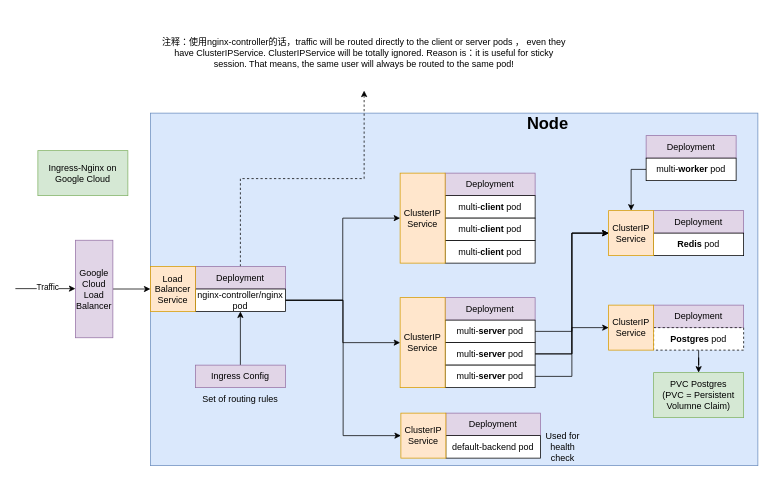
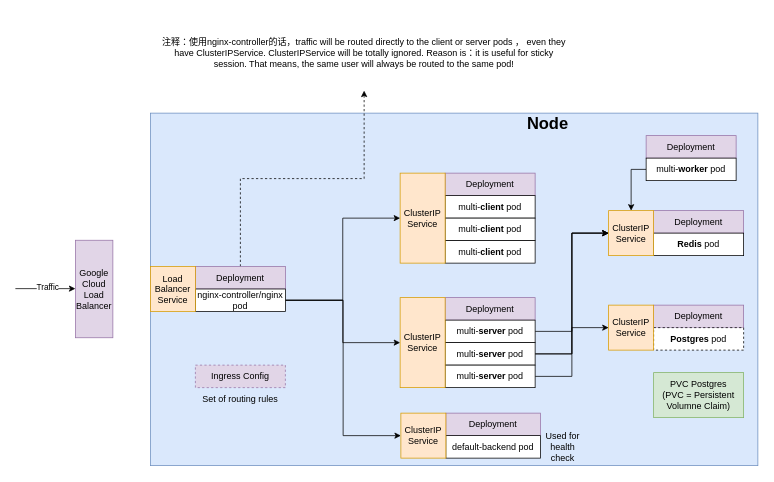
node "Ingress-Nginx on Google Cloud": removed
edge "Google Cloud Load Balancer" -> "Load Balancer Service": removed
edge "Ingress Config" -> "nginx-controller/nginx pod": removed
edge "Postgres pod" -> "PVC Postgres (PVC = Persistent Volumne Claim)": removed
node "Ingress Config": style solid -> dashed
